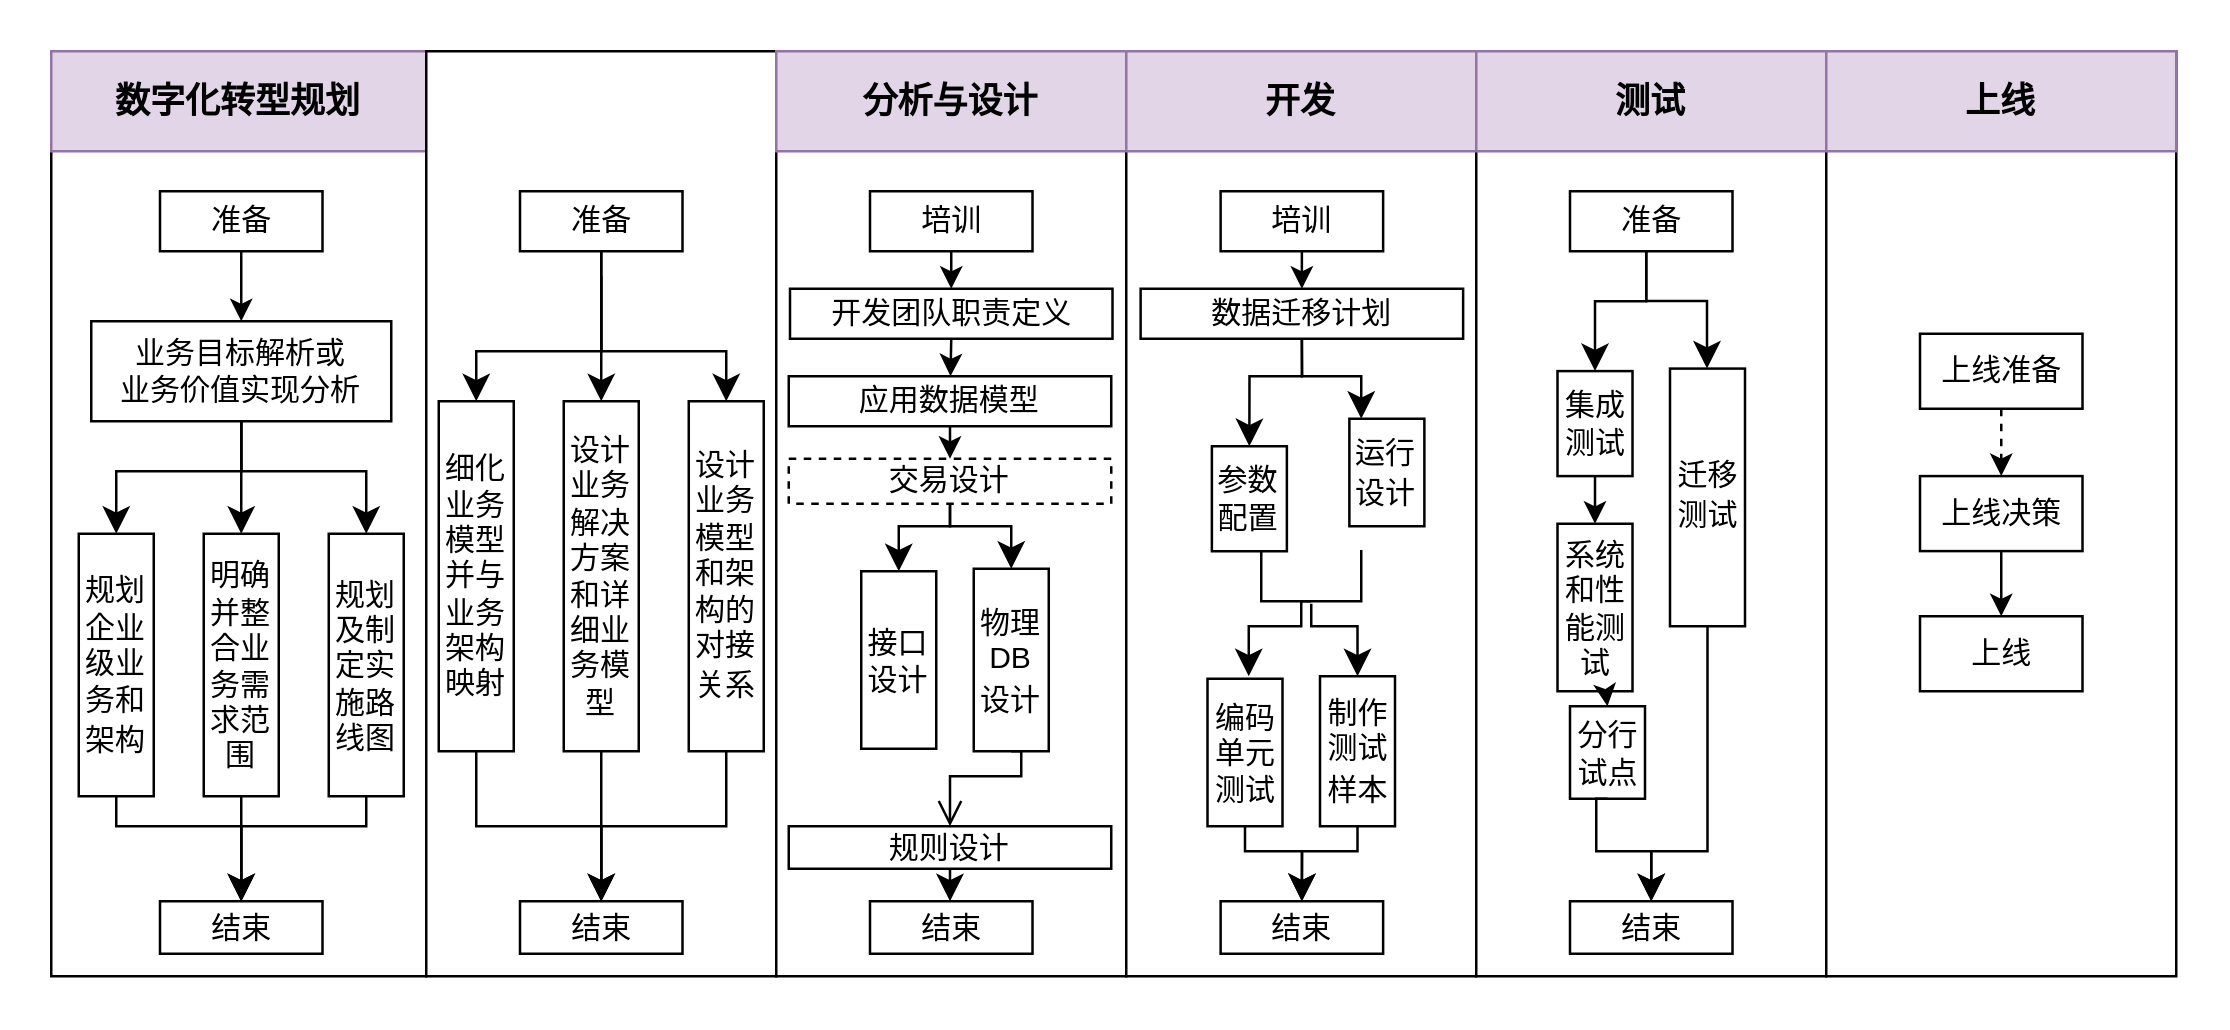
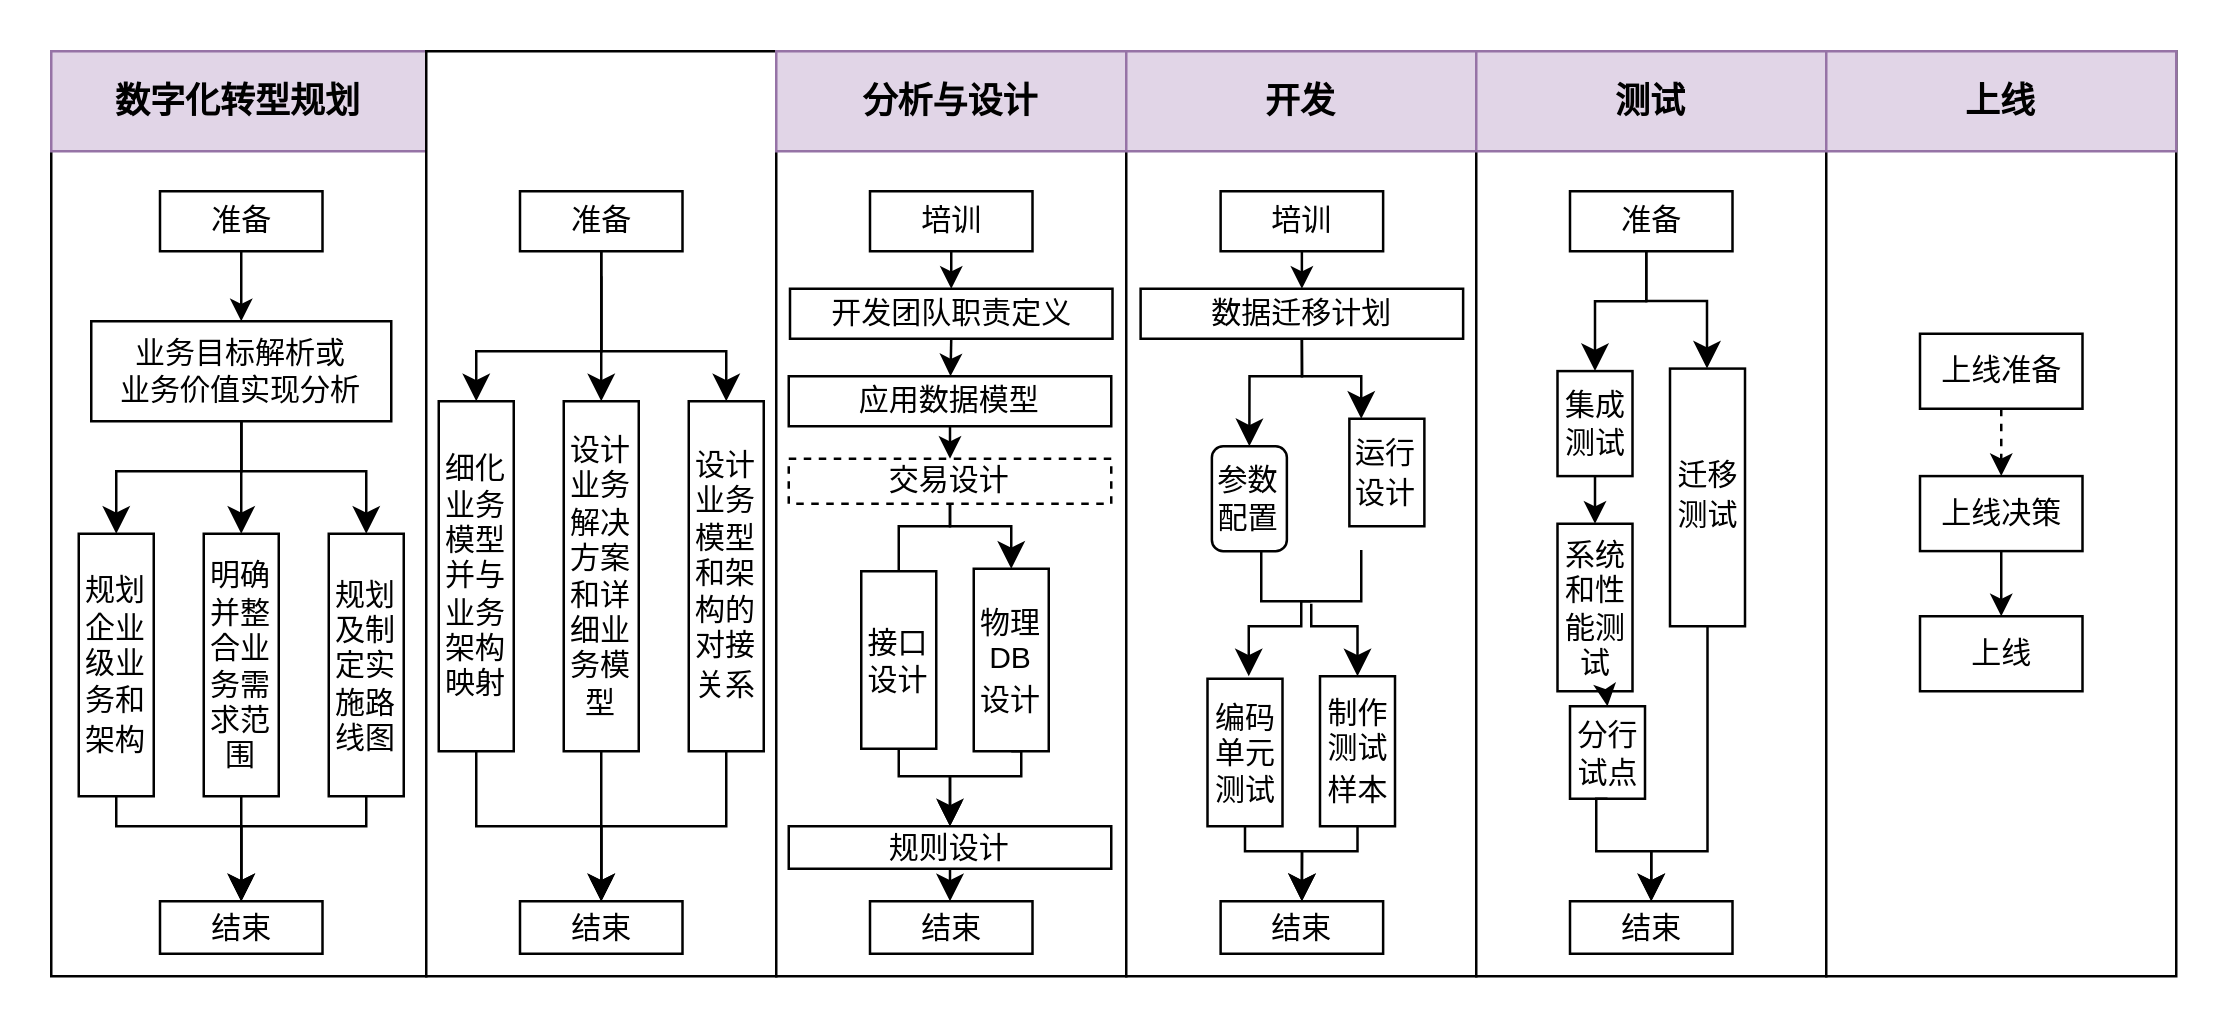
node "参数配置": shape rectangle -> rounded rectangle
edge "交易设计" -> "接口设计": arrowhead classic -> none
edge "接口设计" -> "规则设计": added
